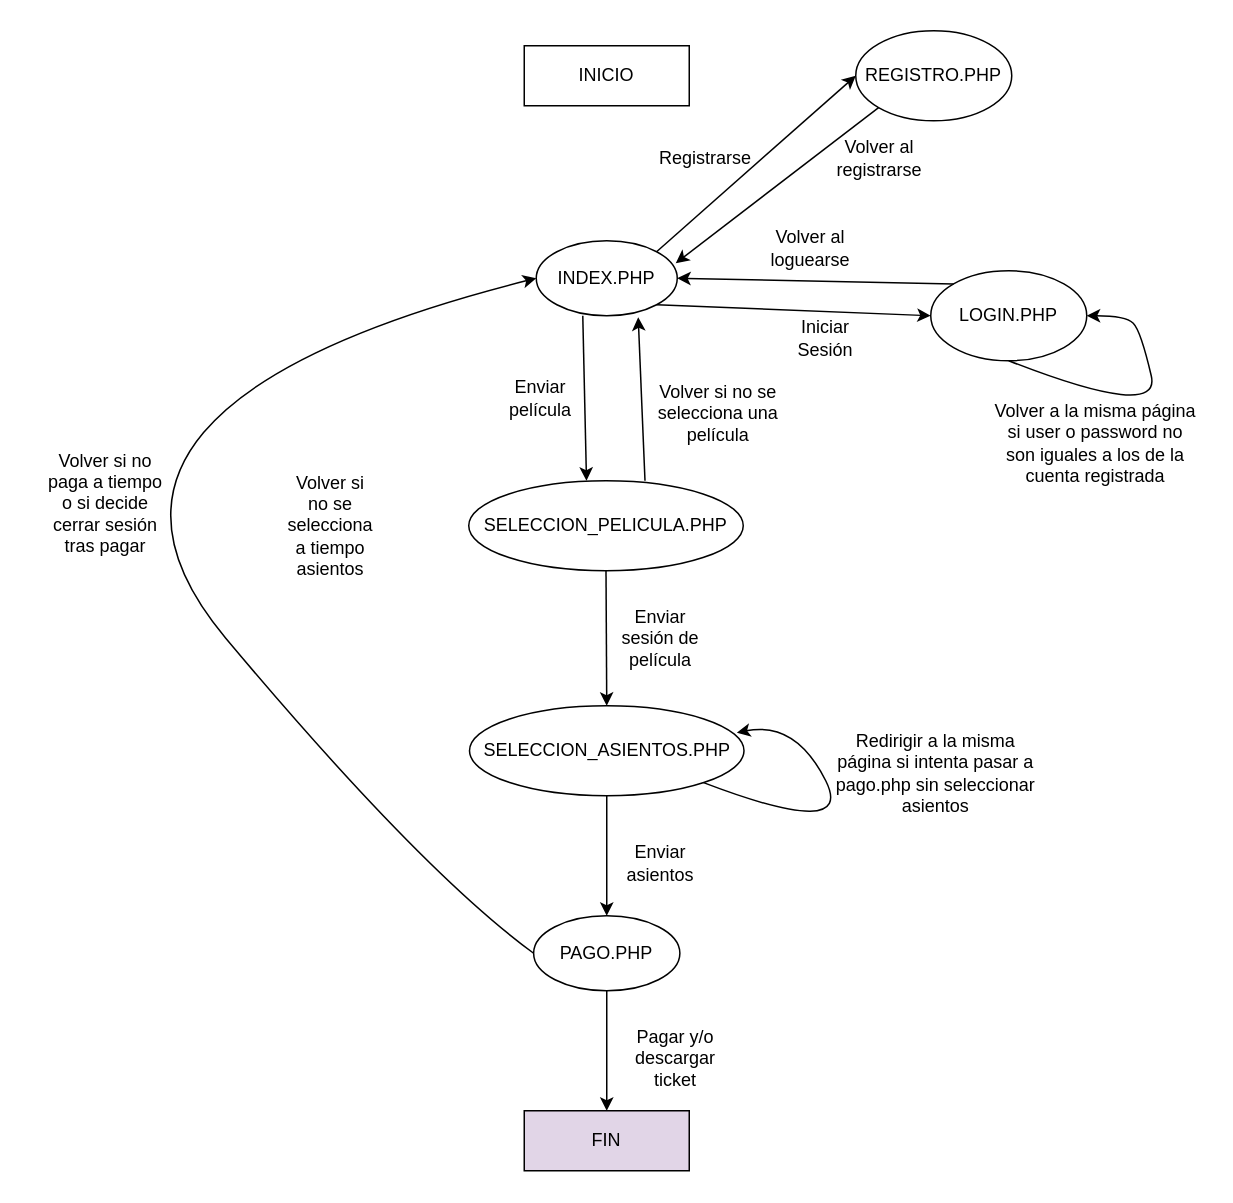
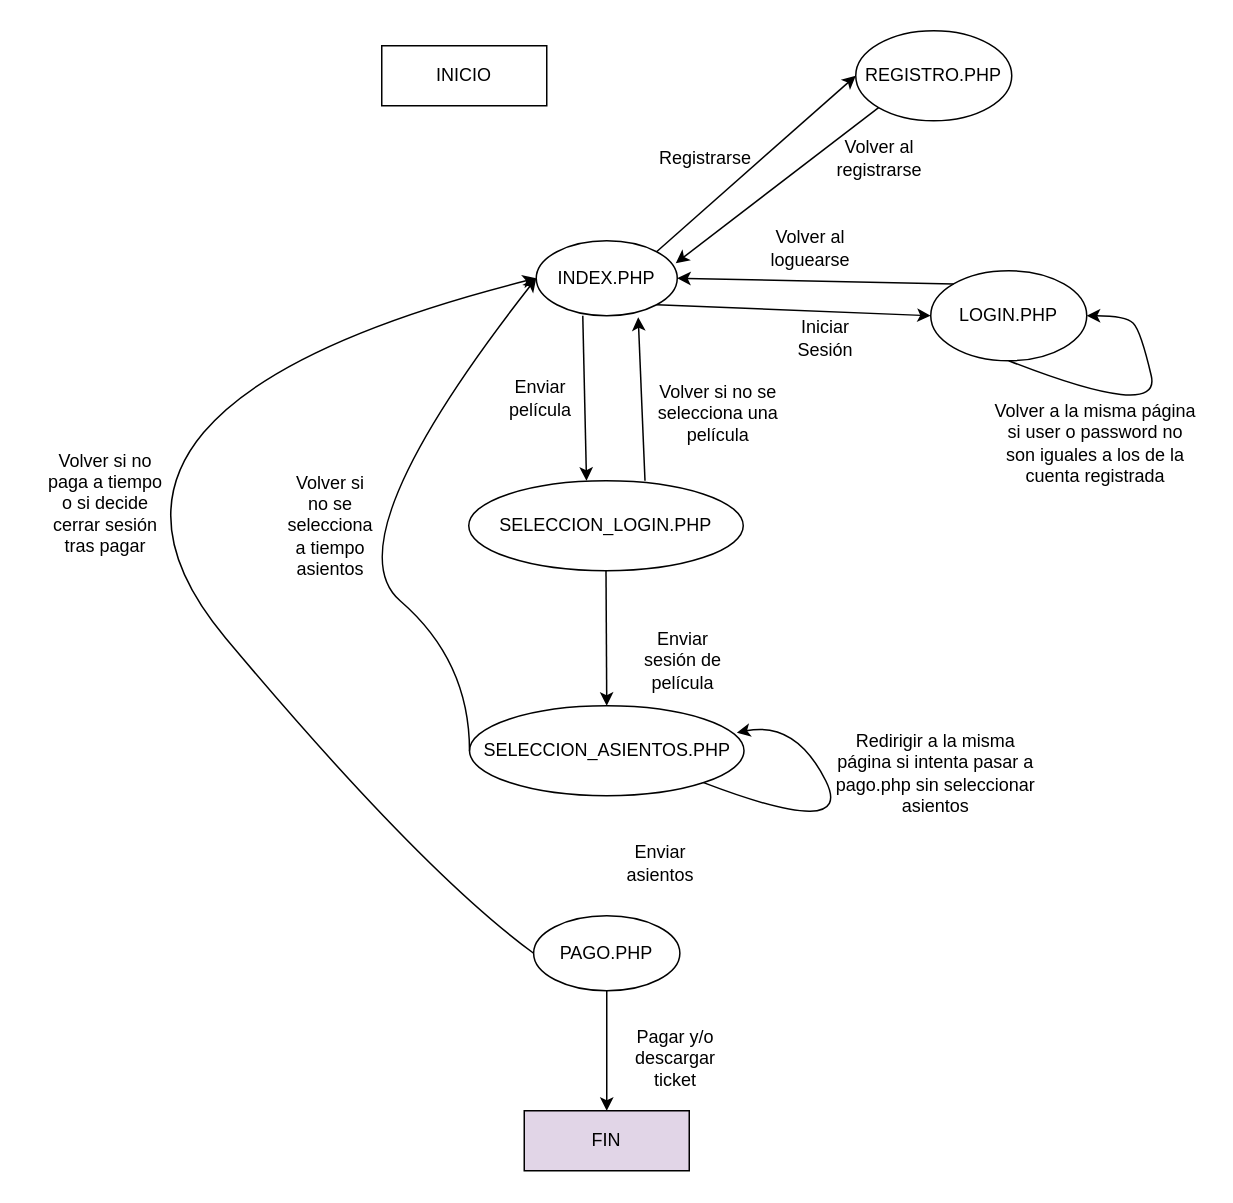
node "INICIO": moved (607, 76) -> (464, 76)
edge "SELECCION_ASIENTOS.PHP" -> "INDEX.PHP": added
node "SELECCION_PELICULA.PHP": label "SELECCION_PELICULA.PHP" -> "SELECCION_LOGIN.PHP"
node "Enviar sesión de película": moved (661, 638) -> (683, 661)
edge "SELECCION_ASIENTOS.PHP" -> "PAGO.PHP": removed
